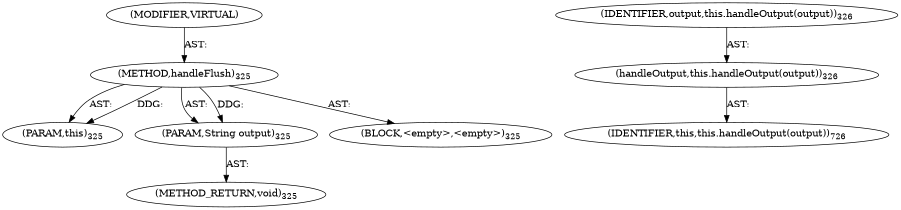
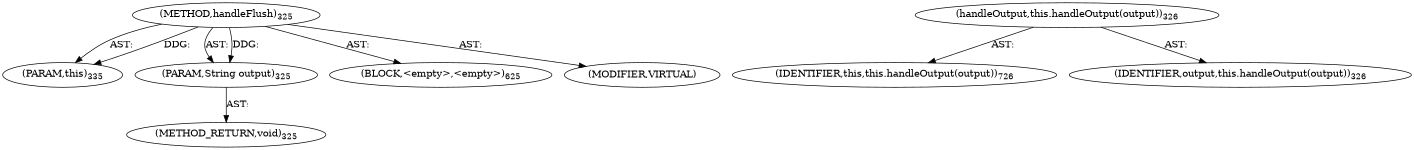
edge "(MODIFIER,VIRTUAL)" -> "(METHOD,handleFlush)": reversed
edge "(IDENTIFIER,output,this.handleOutput(output))" -> "(handleOutput,this.handleOutput(output))": reversed
node "(PARAM,this)": text "325" -> "335"
node "(BLOCK,<empty>,<empty>)": text "325" -> "625"
